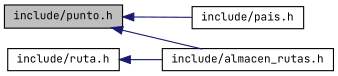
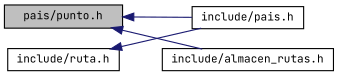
node "include/punto.h": label "include/punto.h" -> "pais/punto.h"
edge "include/almacen_rutas.h" -> "include/ruta.h": now "include/pais.h" -> "include/ruta.h"
